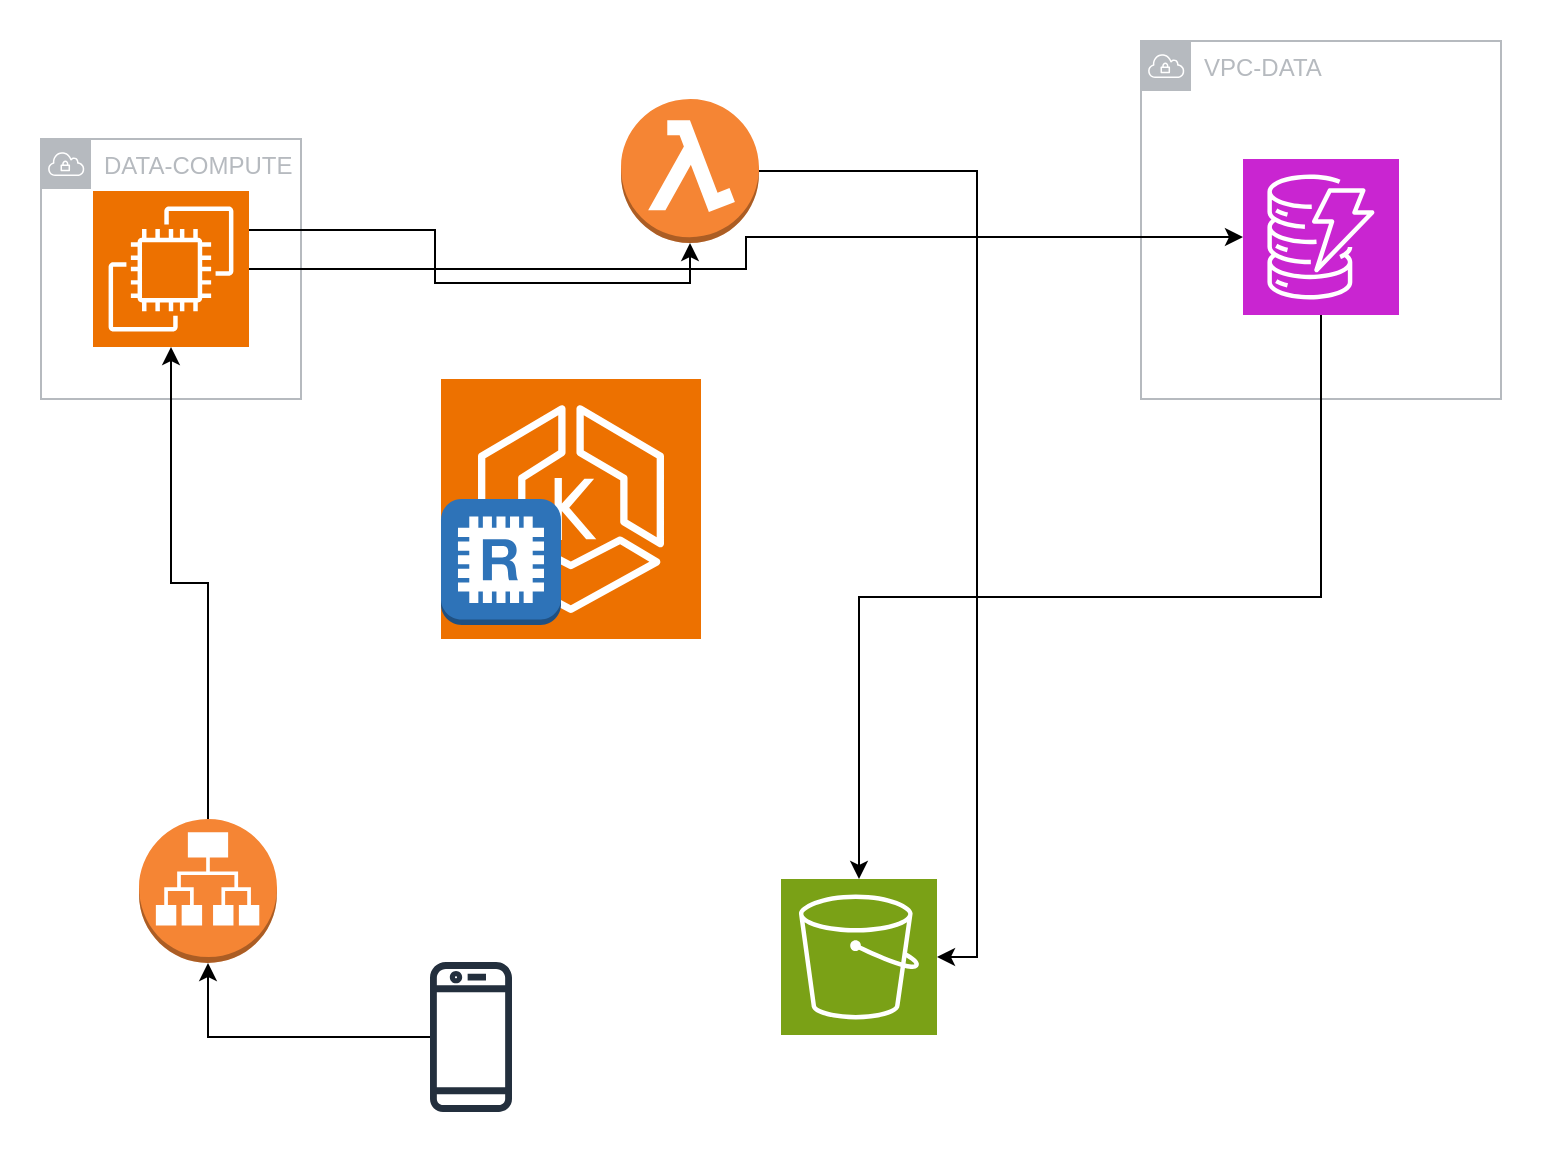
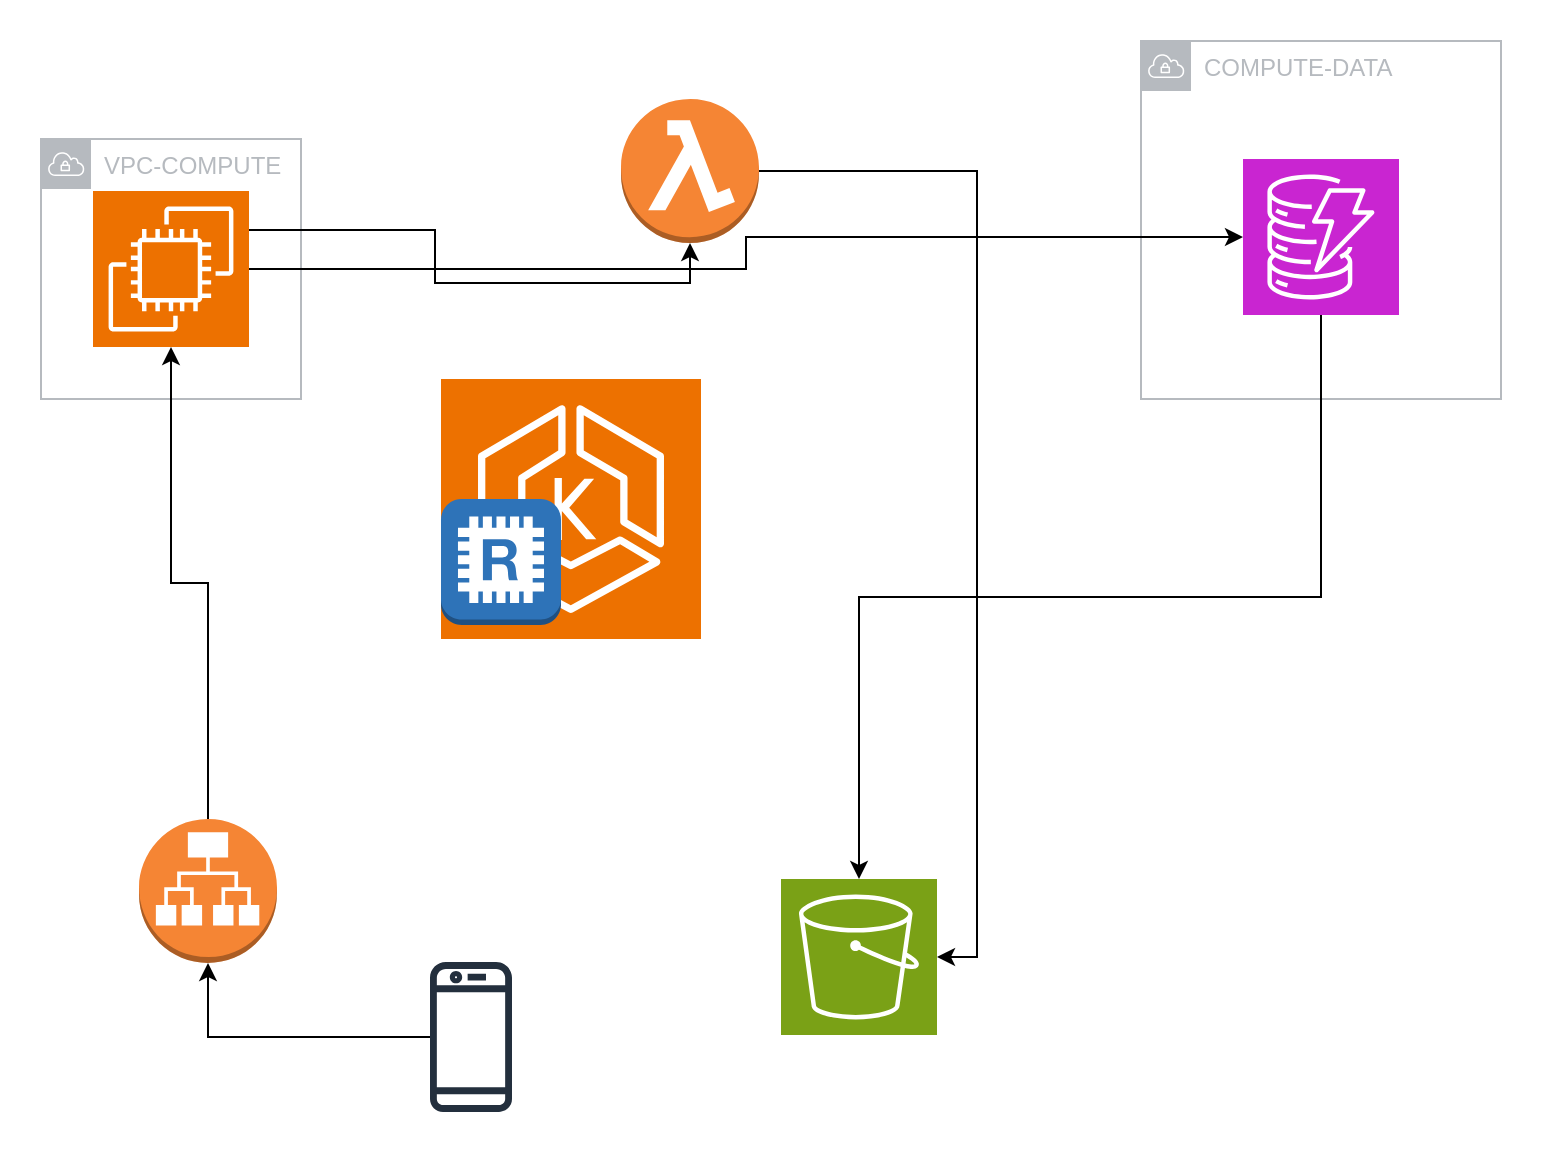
node "VPC-DATA": label "VPC-DATA" -> "COMPUTE-DATA"
node "DATA-COMPUTE": label "DATA-COMPUTE" -> "VPC-COMPUTE"
